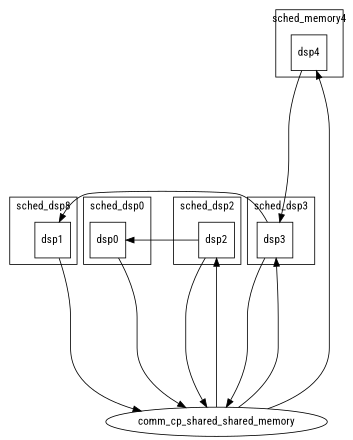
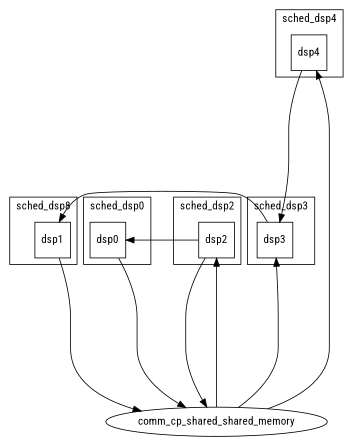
cluster "sched_memory4": label "sched_memory4" -> "sched_dsp4"
edge "dsp3" -> "comm_cp_shared_shared_memory": removed
